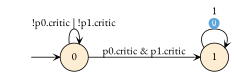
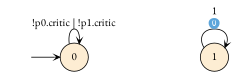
edge "0" -> "1": removed, label "p0.critic & p1.critic"
